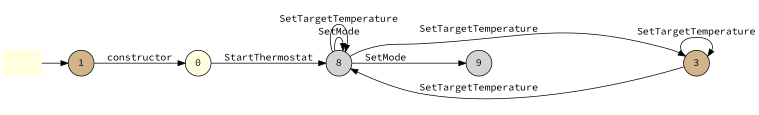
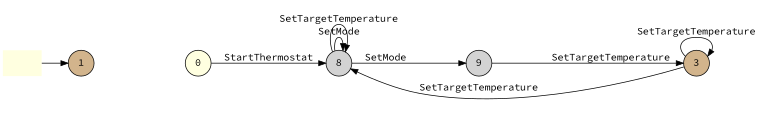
edge "8" -> "3": now "9" -> "3"
edge "1" -> "0": removed, label "constructor"
